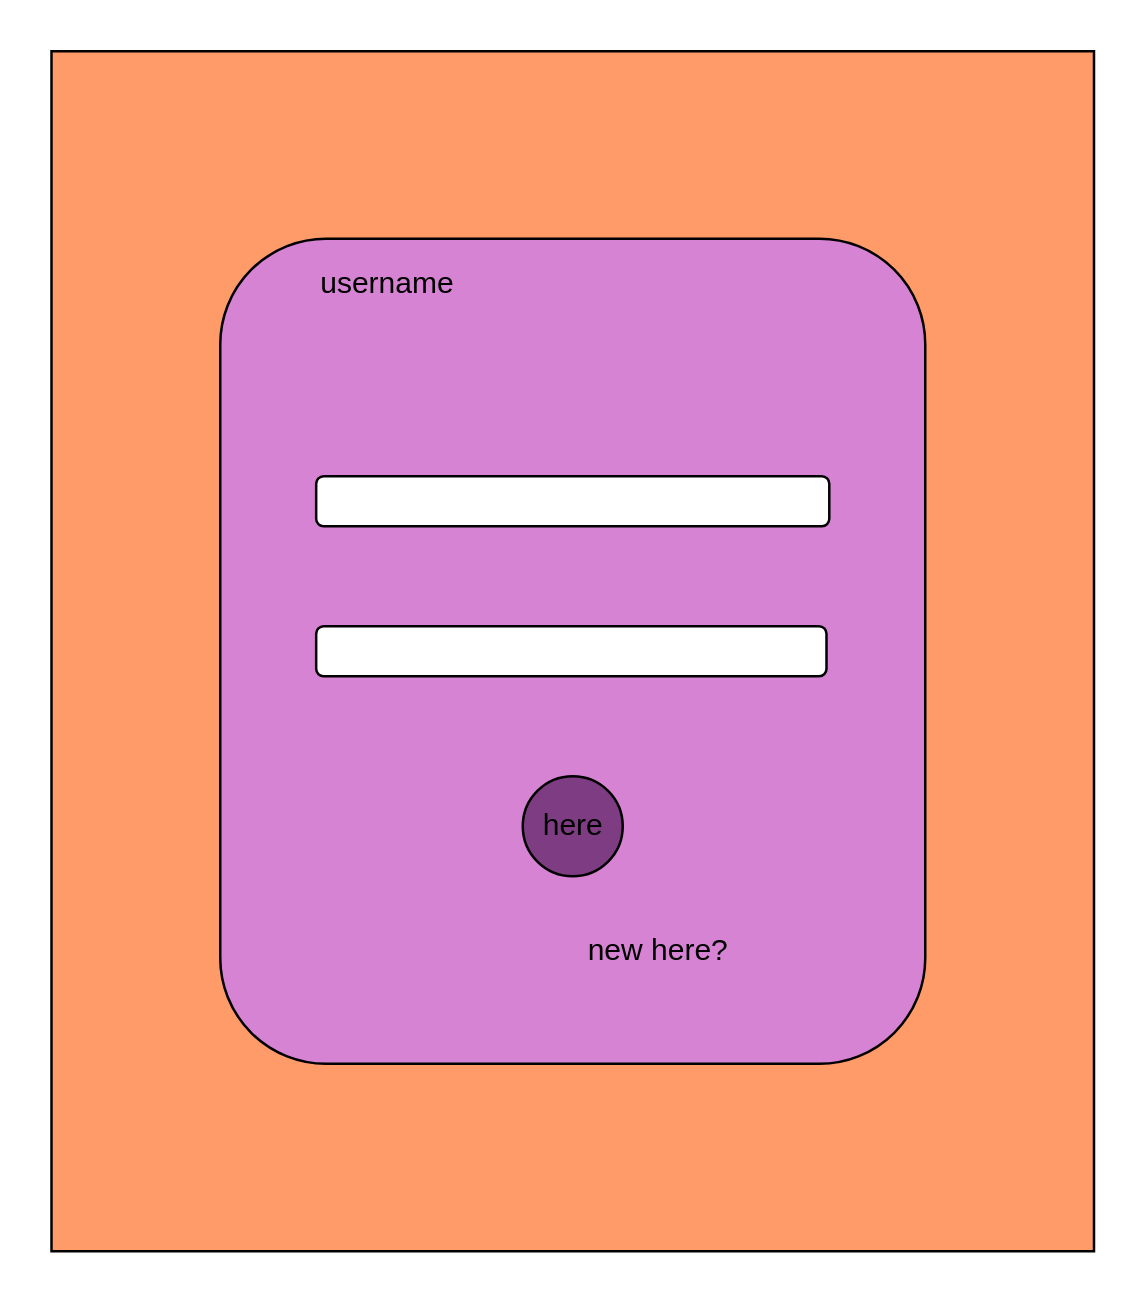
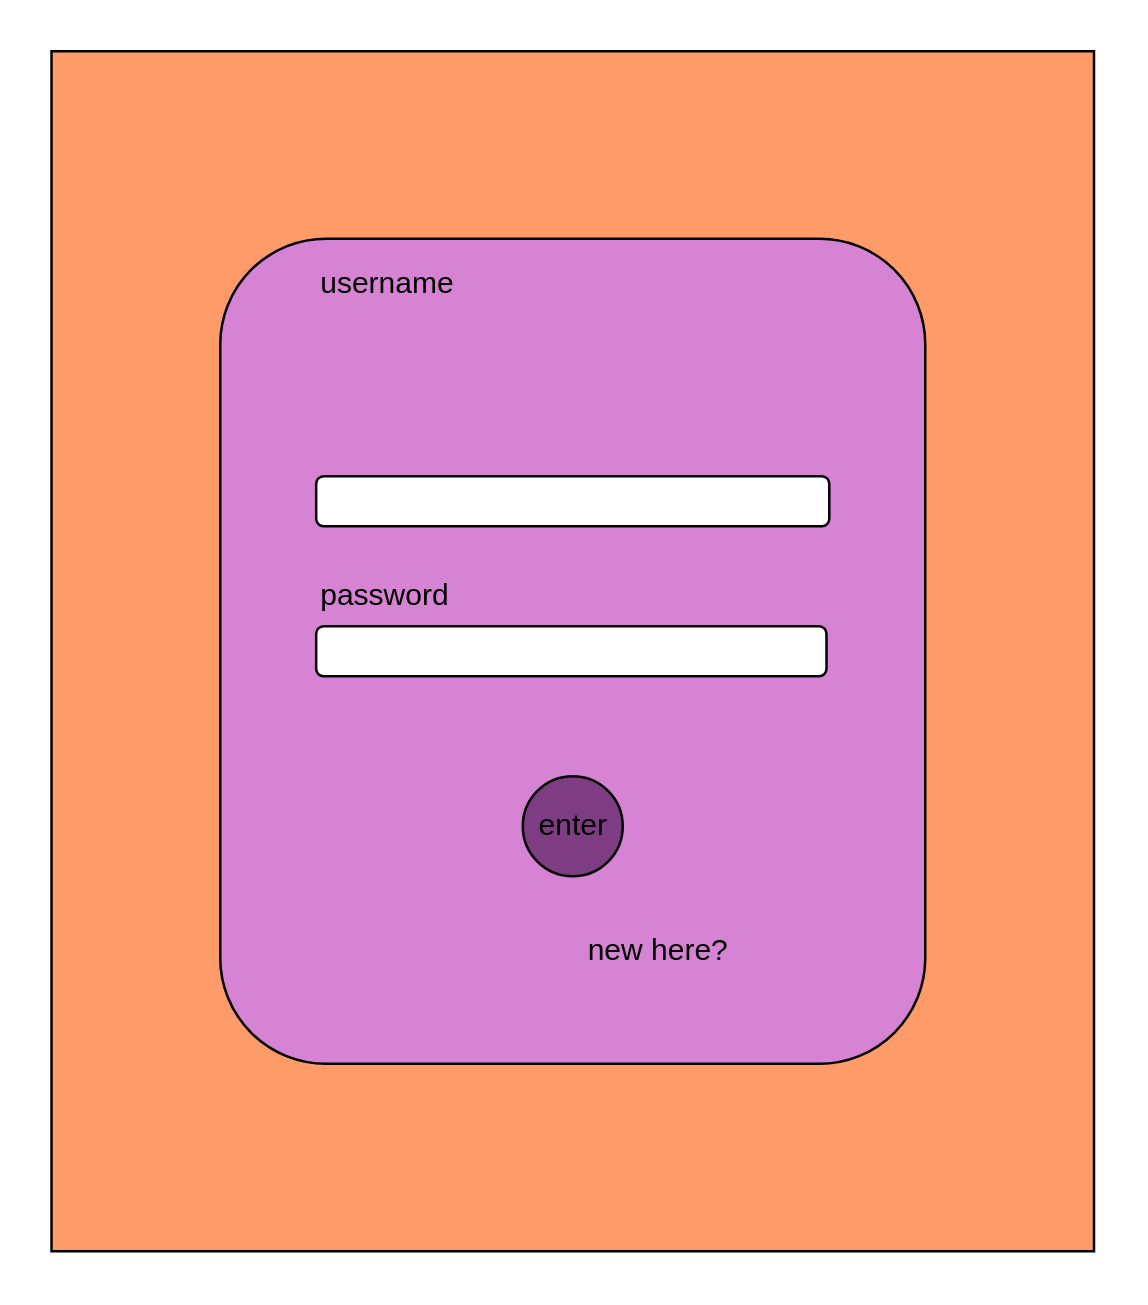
node "password": added
node "here": label "here" -> "enter"
